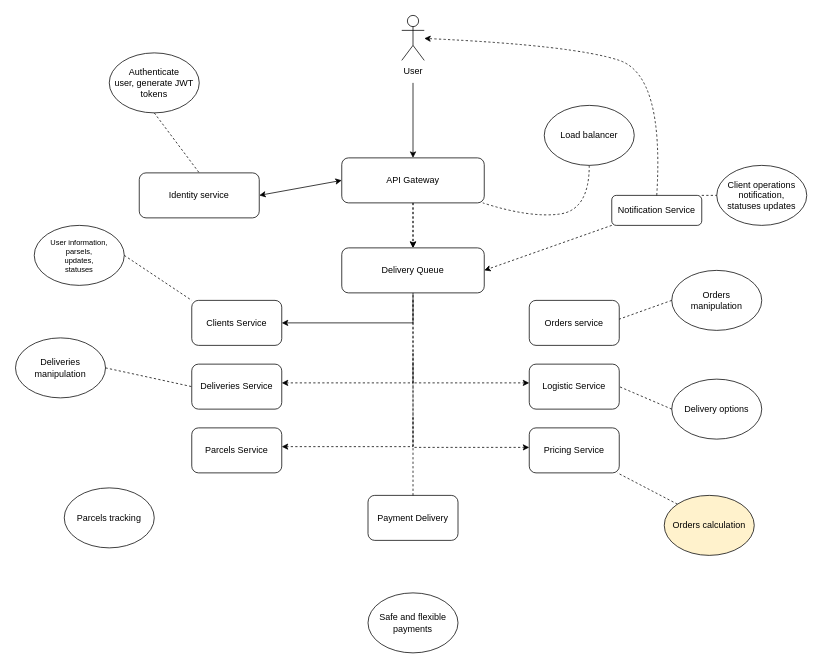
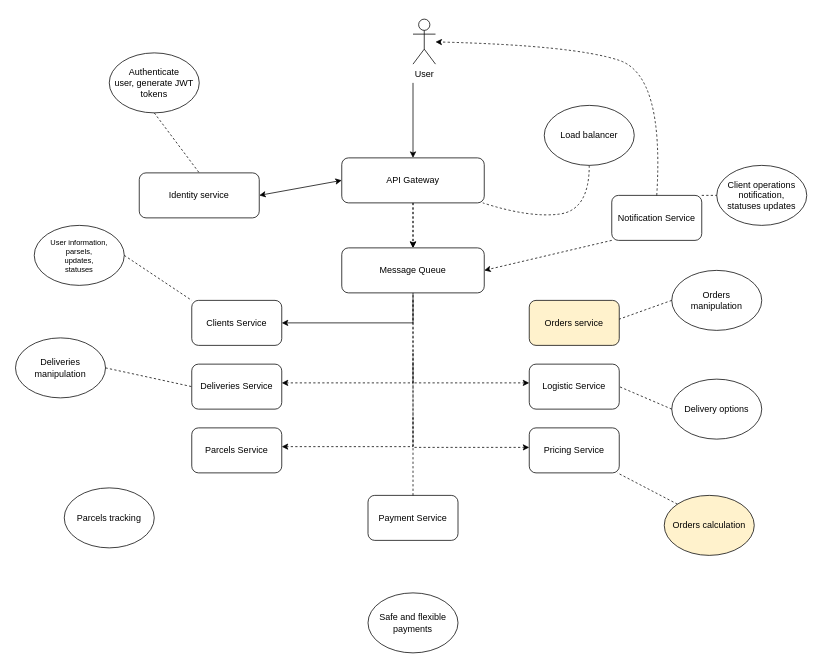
node "User": moved (413, 38) -> (424, 42)
node "Notification Service": size 90x30 -> 90x45
node "Delivery Queue": label "Delivery Queue" -> "Message Queue"
node "Orders service": fillcolor #ffffff -> #fff2cc
node "Payment Delivery": label "Payment Delivery" -> "Payment Service"
